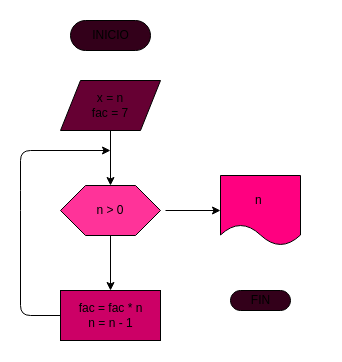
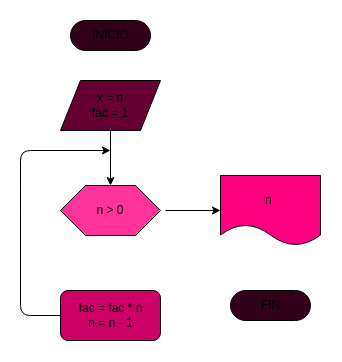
node "x = n fac = 7": label "x = n fac = 7" -> "x = n fac = 1"
node "n": size 80x70 -> 100x70
edge "n > 0" -> "fac = fac * n n = n - 1": removed
node "FIN": size 60x20 -> 80x30
node "fac = fac * n n = n - 1": shape rectangle -> rounded rectangle
